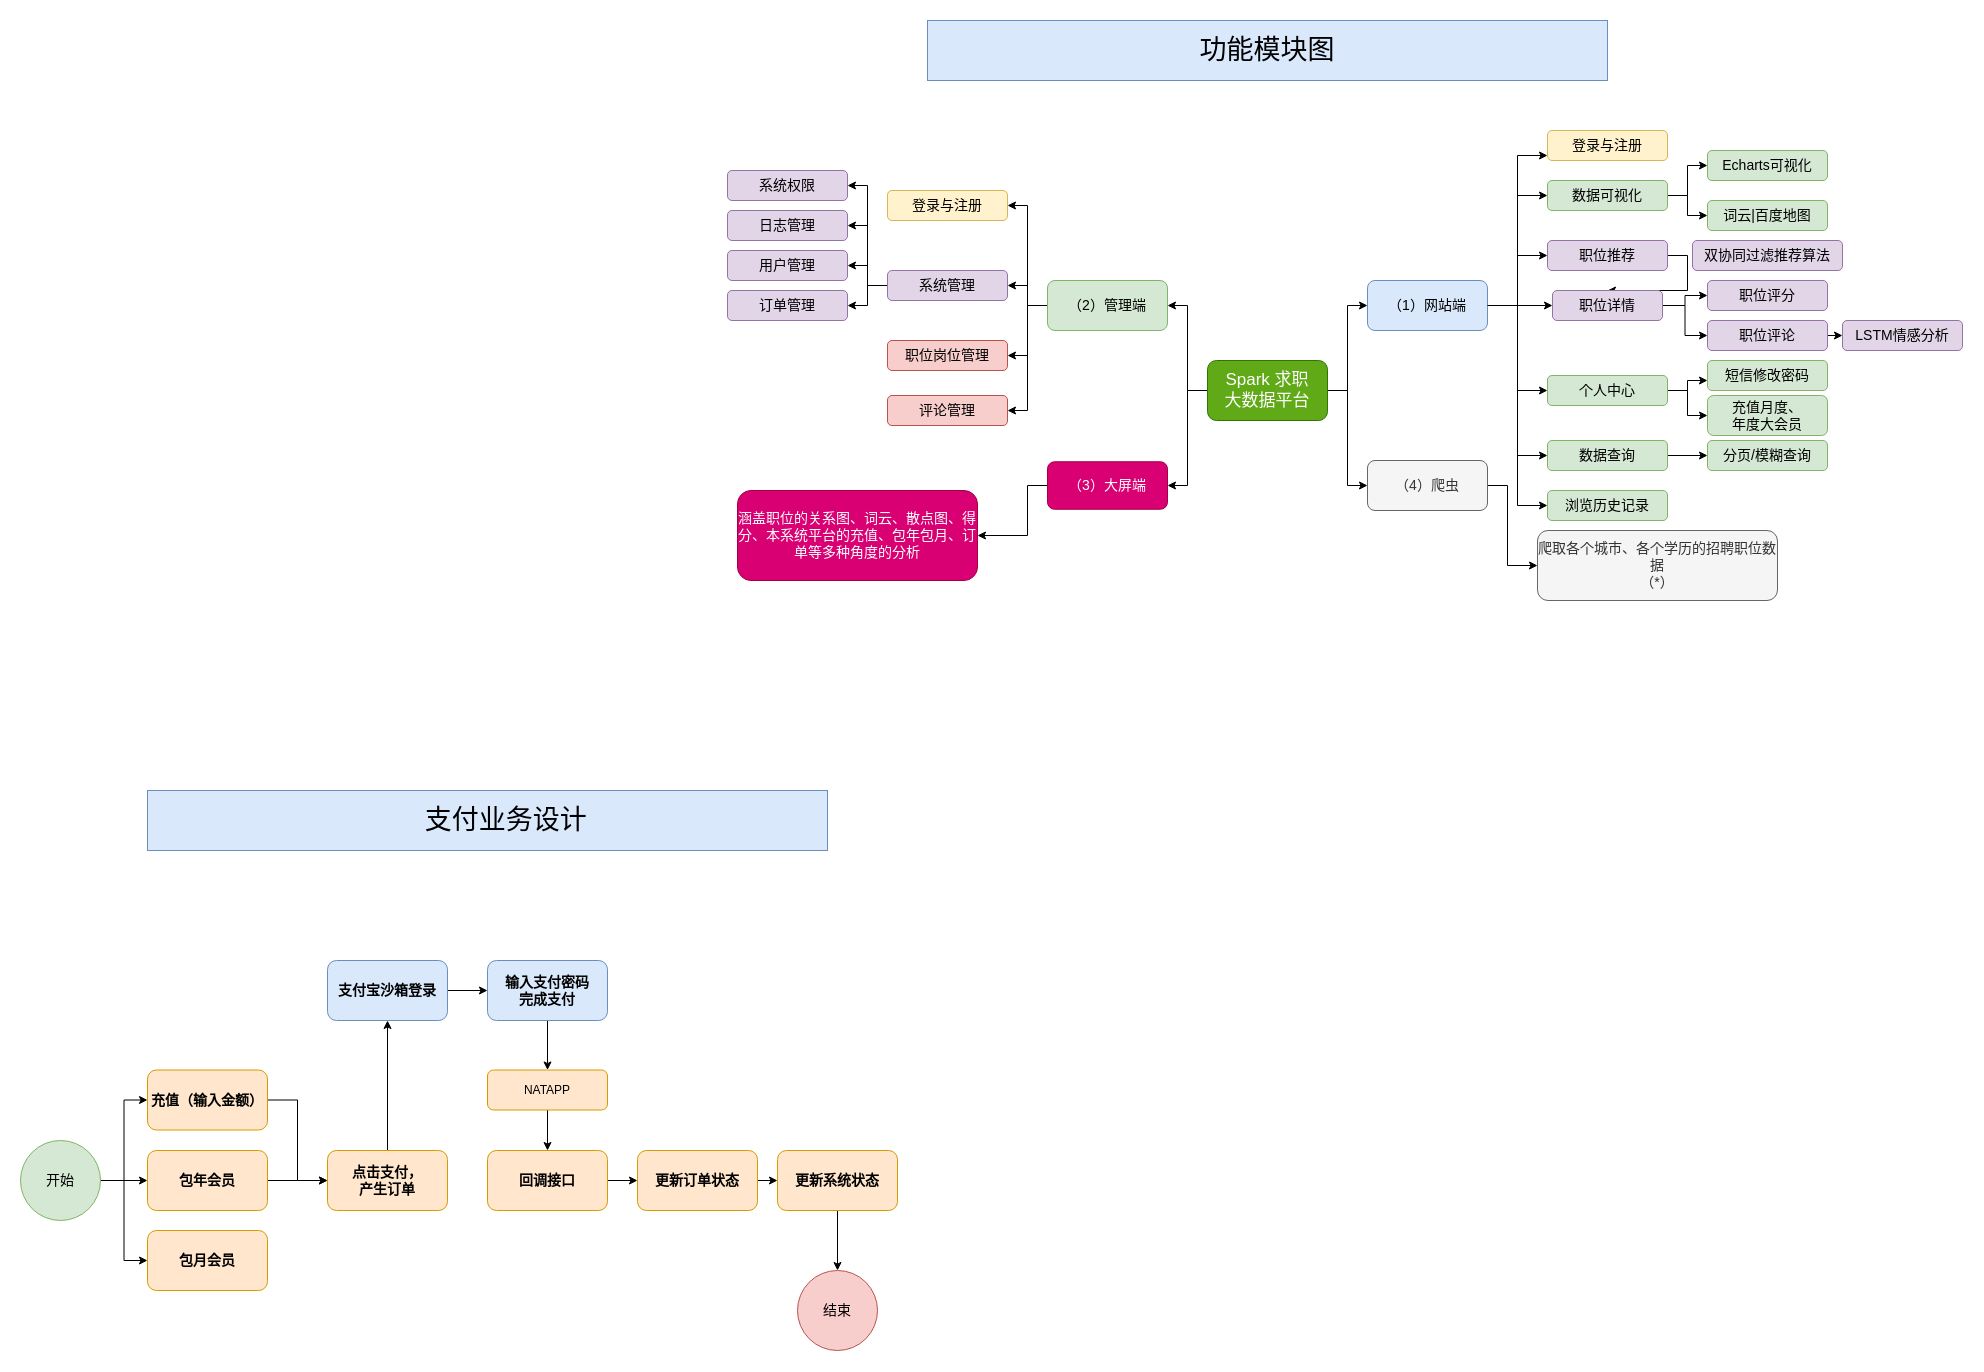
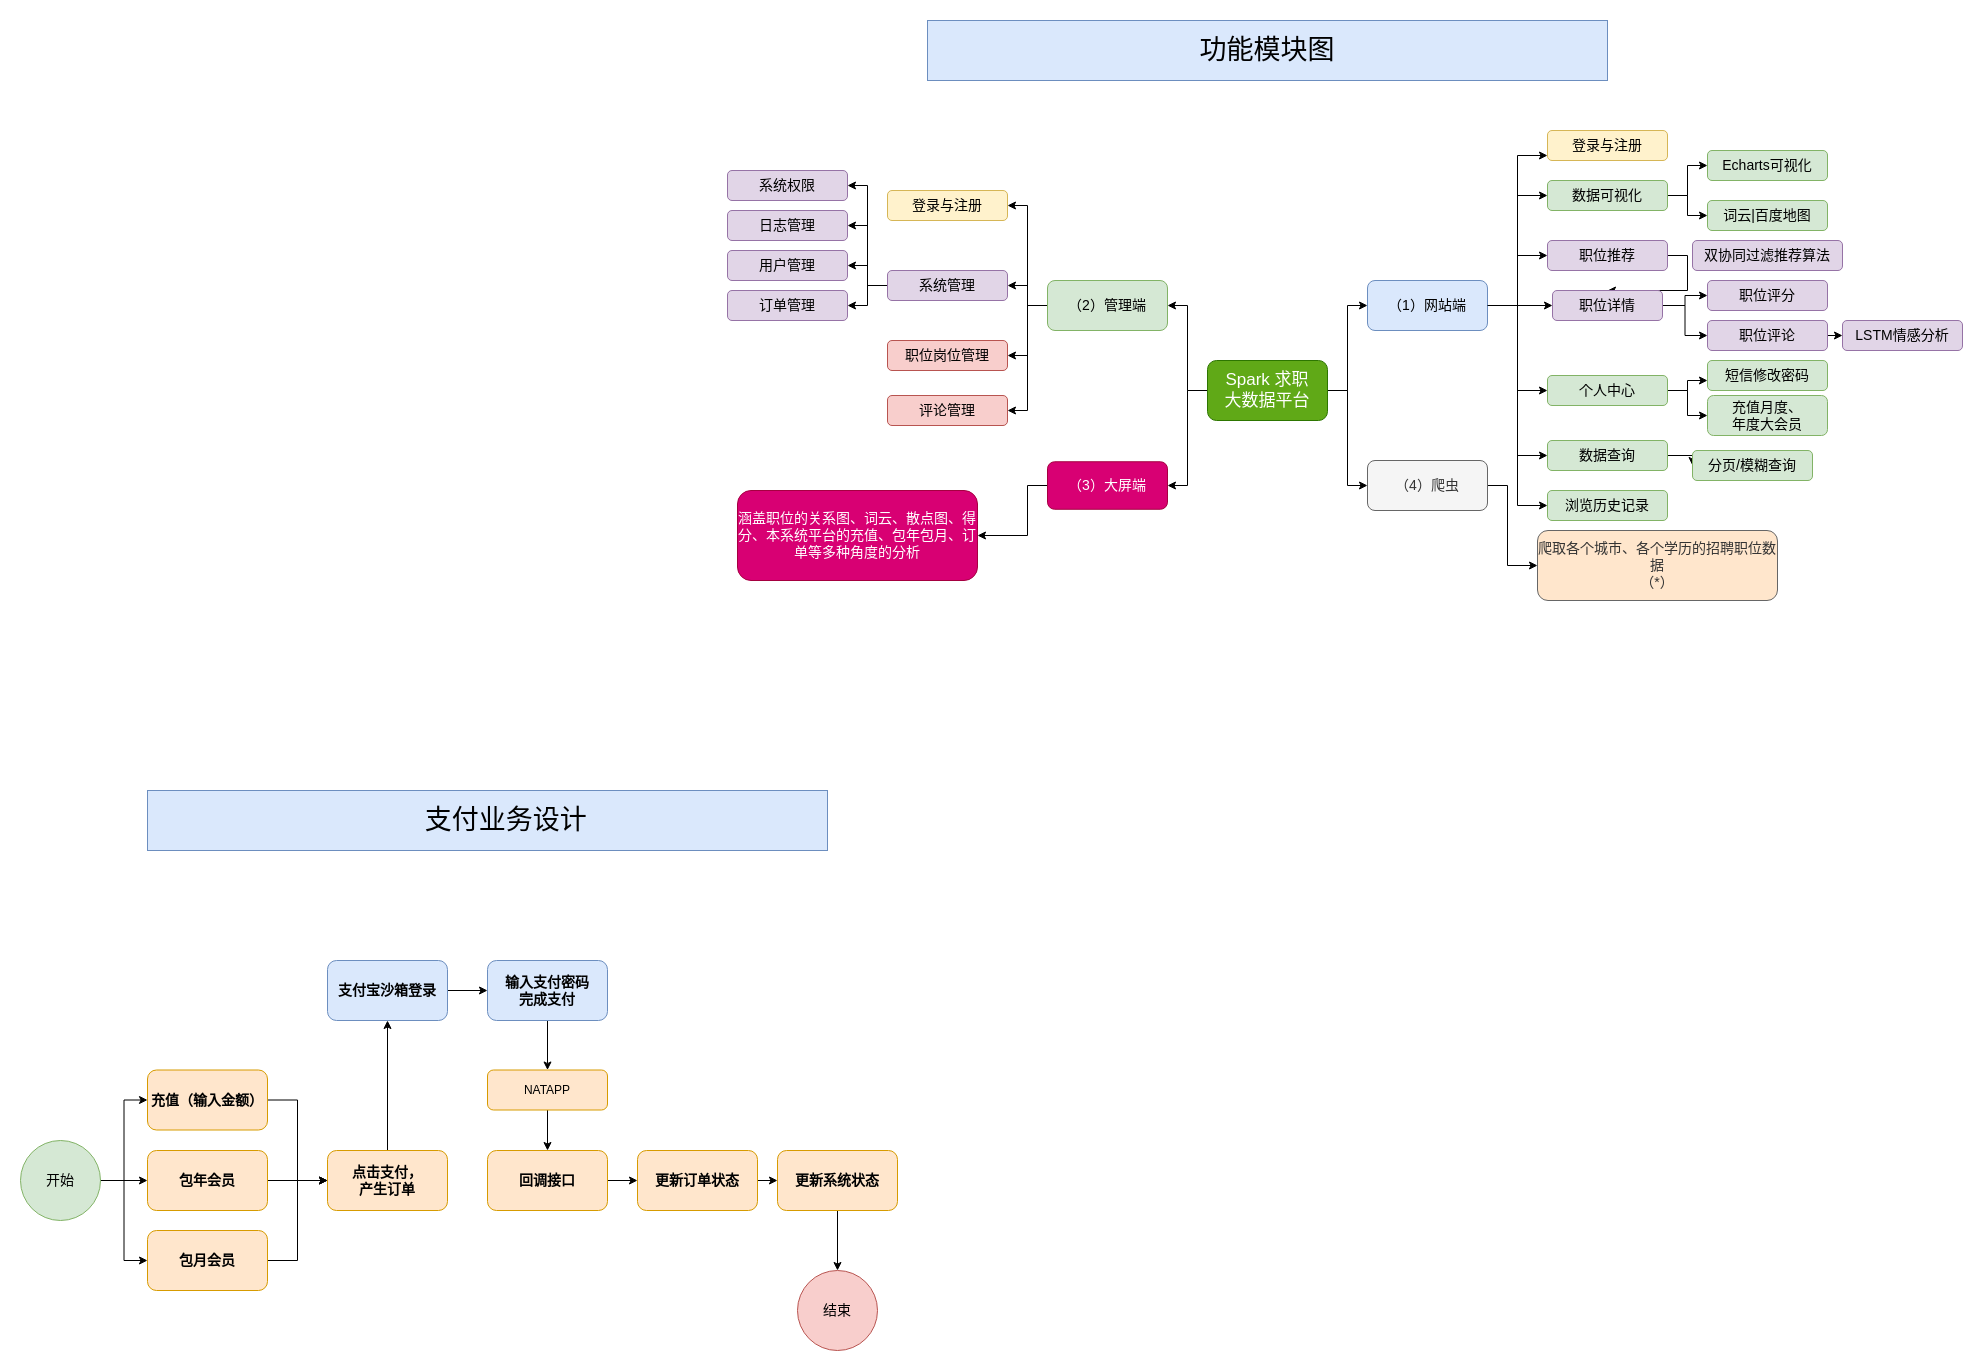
node "分页/模糊查询": moved (1768, 456) -> (1753, 466)
node "爬取各个城市、各个学历的招聘职位数据 （*）": fillcolor #f5f5f5 -> #ffe6cc
edge "包月会员" -> "点击支付， 产生订单": added
